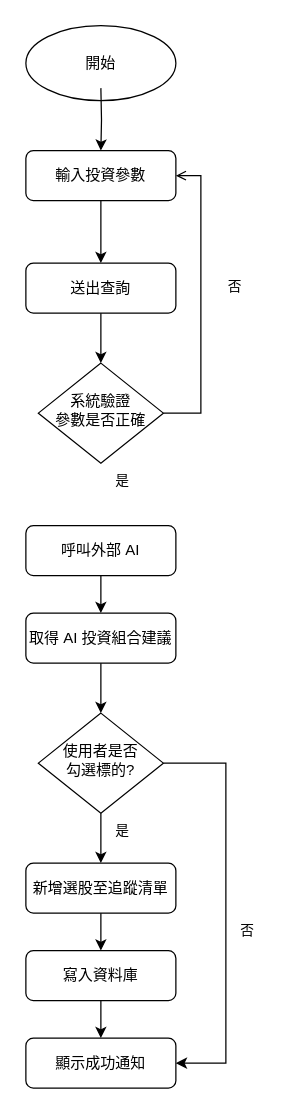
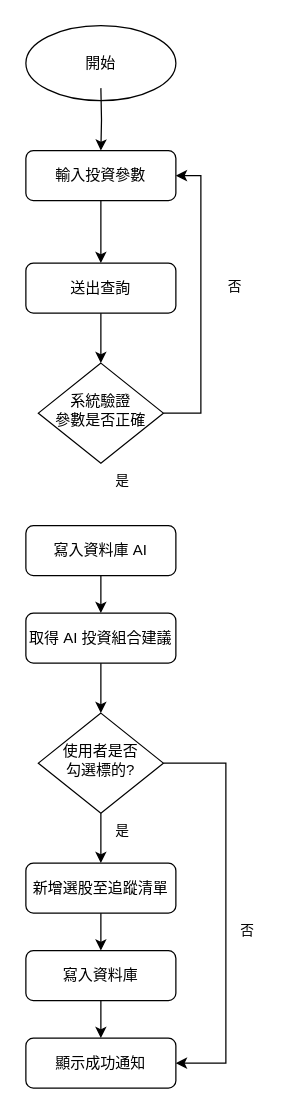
edge "系統驗證 參數是否正確" -> "輸入投資參數": arrowhead open -> classic
node "呼叫外部 AI": label "呼叫外部 AI" -> "寫入資料庫 AI"
